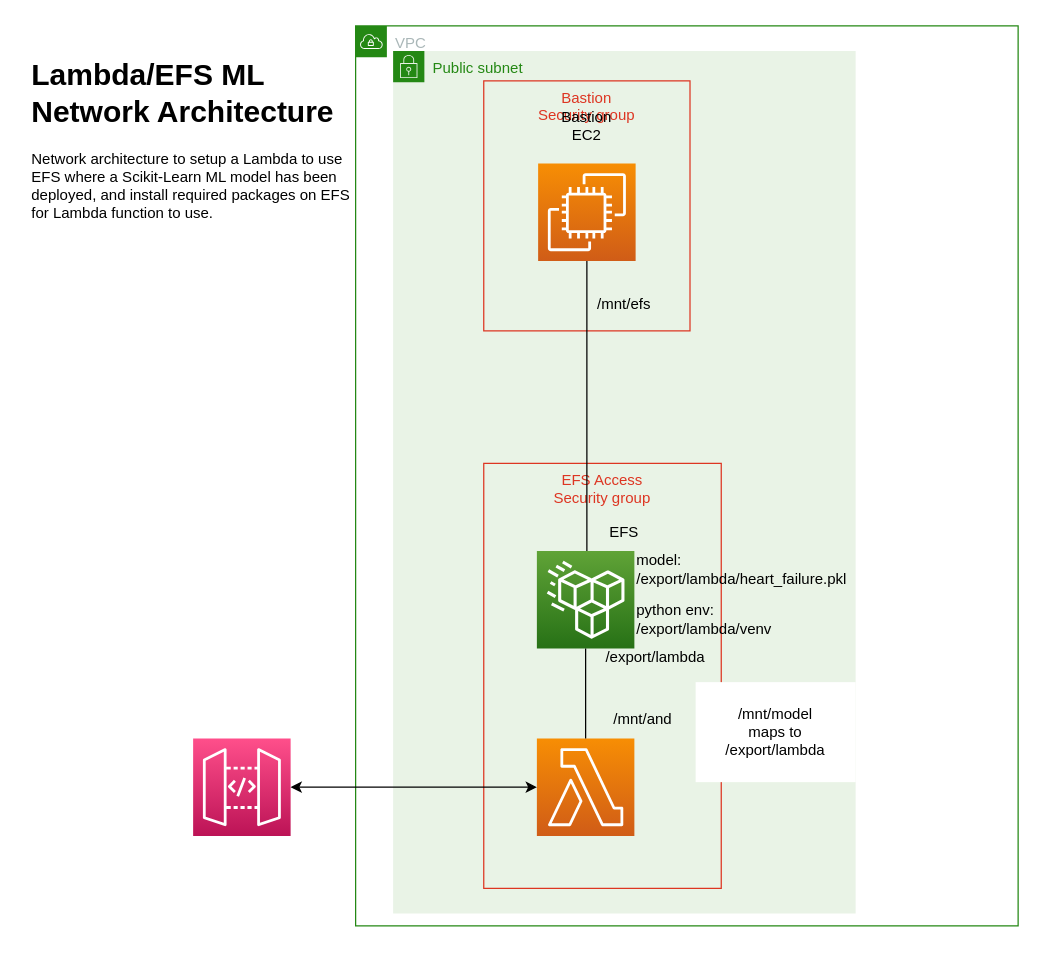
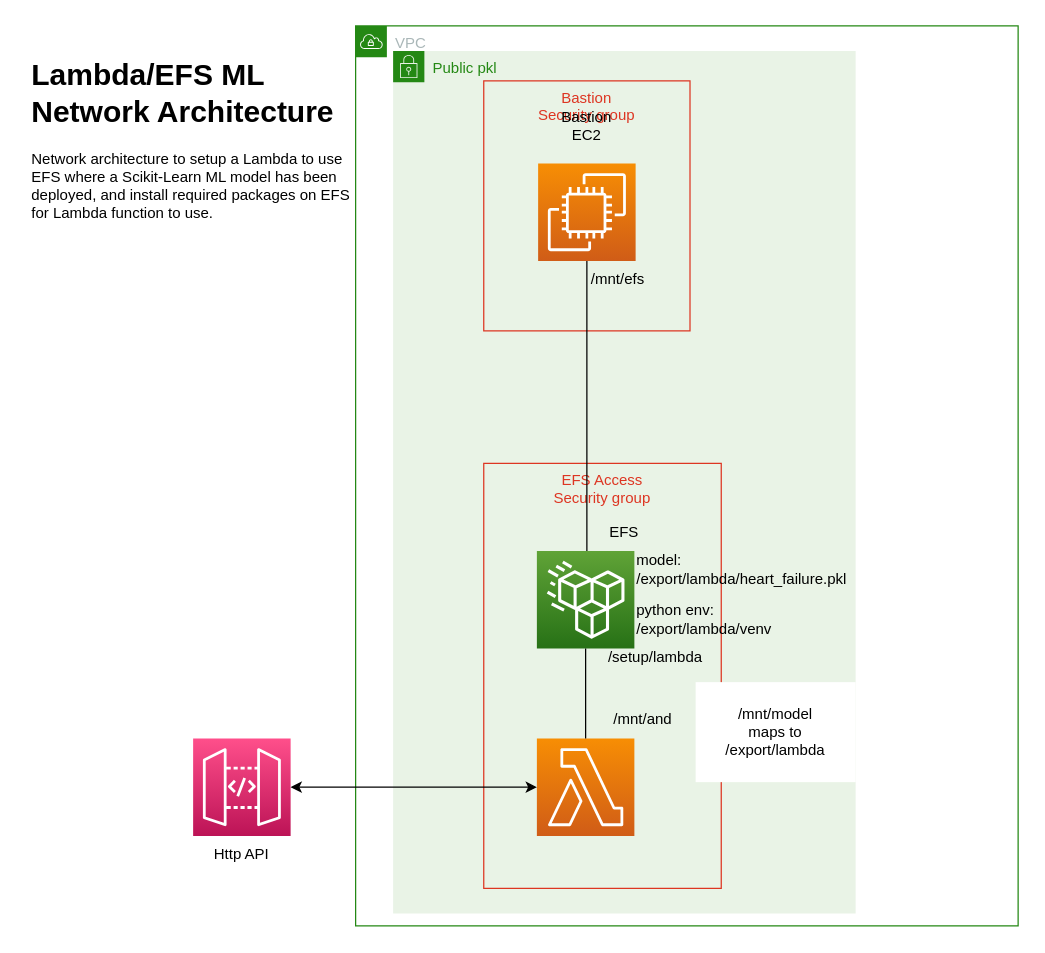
node "Public subnet": label "Public subnet" -> "Public pkl"
node "/mnt/efs": moved (624, 304) -> (618, 279)
node "/export/lambda": label "/export/lambda" -> "/setup/lambda"
node "Http API": added
